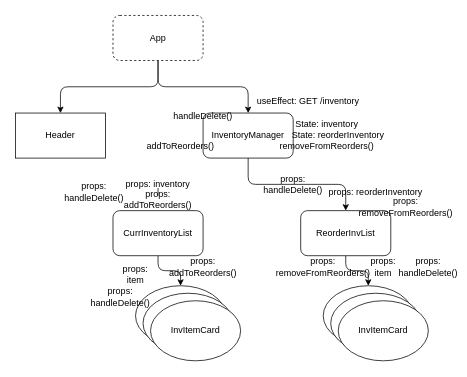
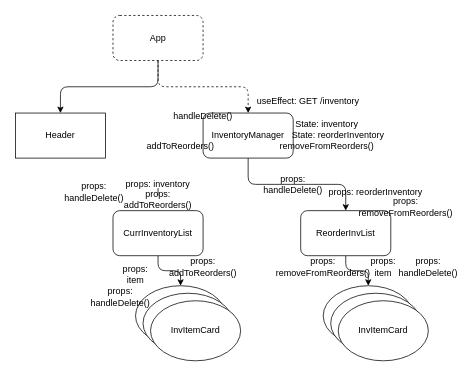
edge "App" -> "InventoryManager": style solid -> dashed
